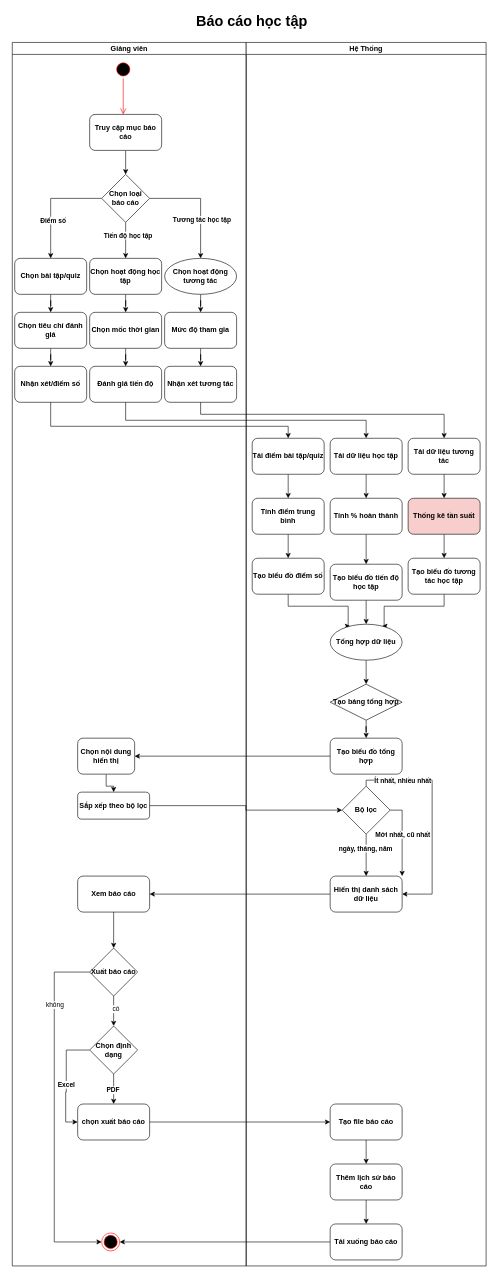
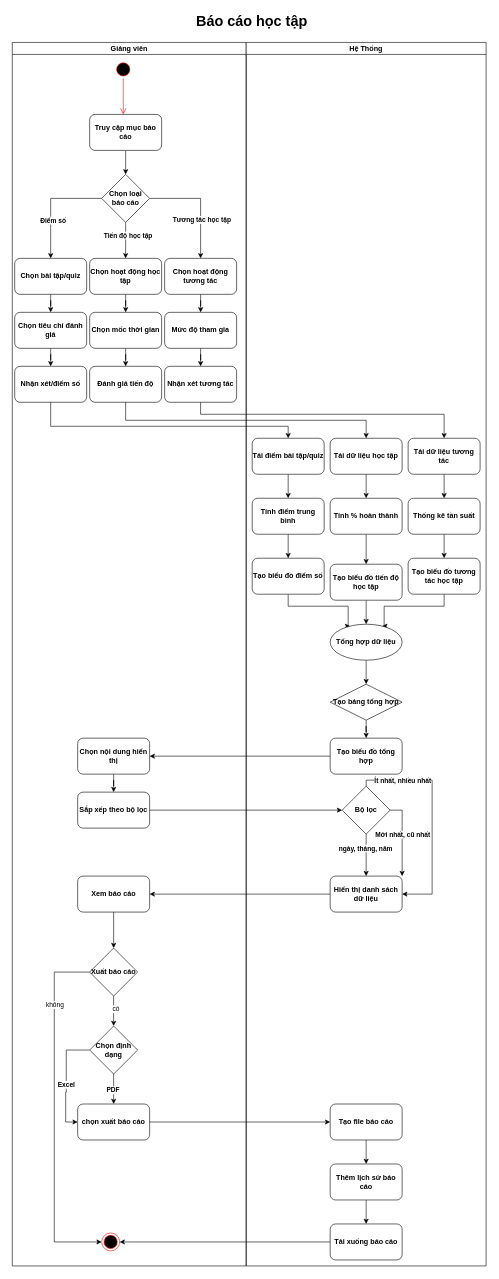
node "Chọn hoạt động tương tác": shape ellipse -> rounded rectangle
node "Thống kê tần suất": fillcolor #f8cecc -> #ffffff
node "Chọn nội dung hiển thị": size 57x36 -> 72x36
node "Sắp xếp theo bộ lọc": size 72x27 -> 72x36
